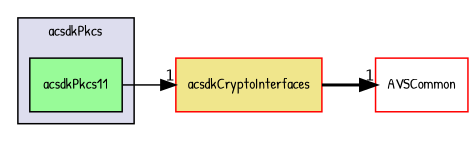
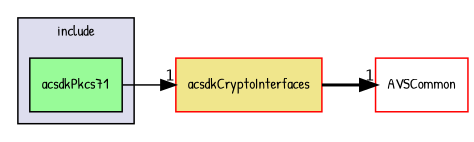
cluster "acsdkPkcs": label "acsdkPkcs" -> "include"
node "acsdkPkcs11": label "acsdkPkcs11" -> "acsdkPkcs71"
